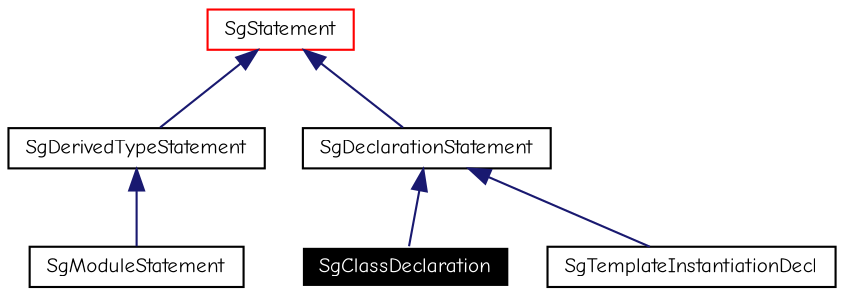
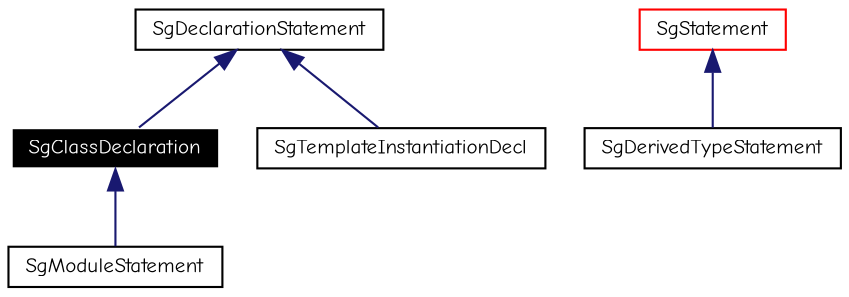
edge "SgDeclarationStatement" -> "SgStatement": removed
edge "SgModuleStatement" -> "SgDerivedTypeStatement": now "SgModuleStatement" -> "SgClassDeclaration"
